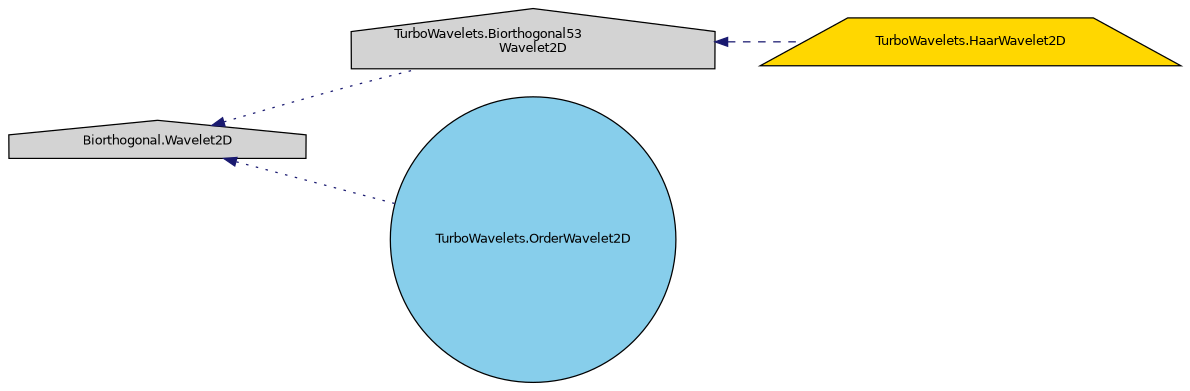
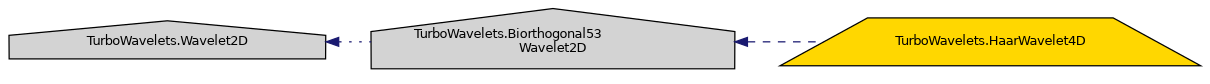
node "TurboWavelets.HaarWavelet2D": label "TurboWavelets.HaarWavelet2D" -> "TurboWavelets.HaarWavelet4D"
node "Biorthogonal.Wavelet2D": label "Biorthogonal.Wavelet2D" -> "TurboWavelets.Wavelet2D"
node "TurboWavelets.OrderWavelet2D": removed
